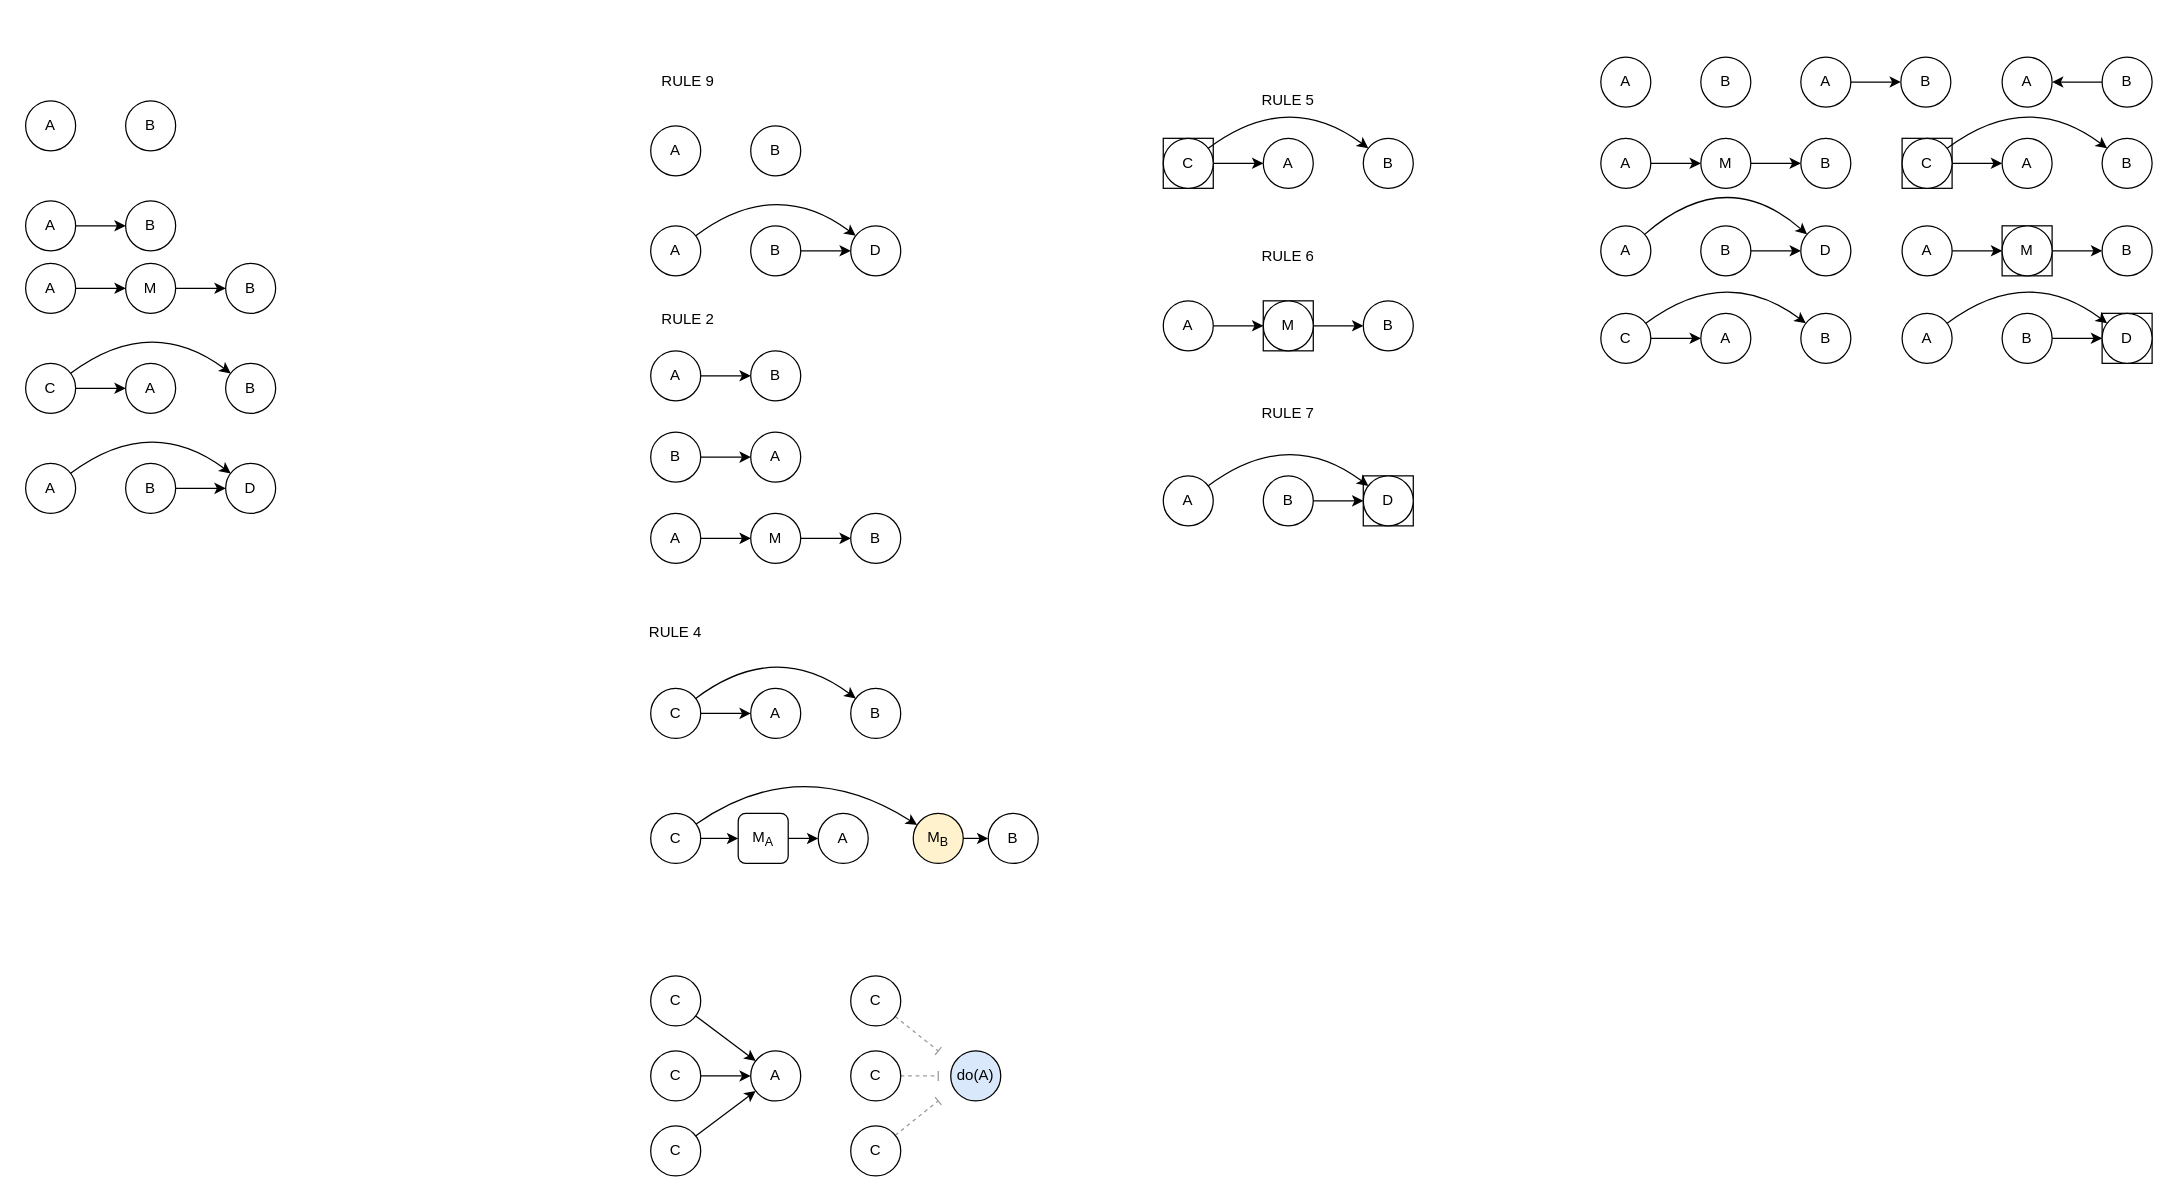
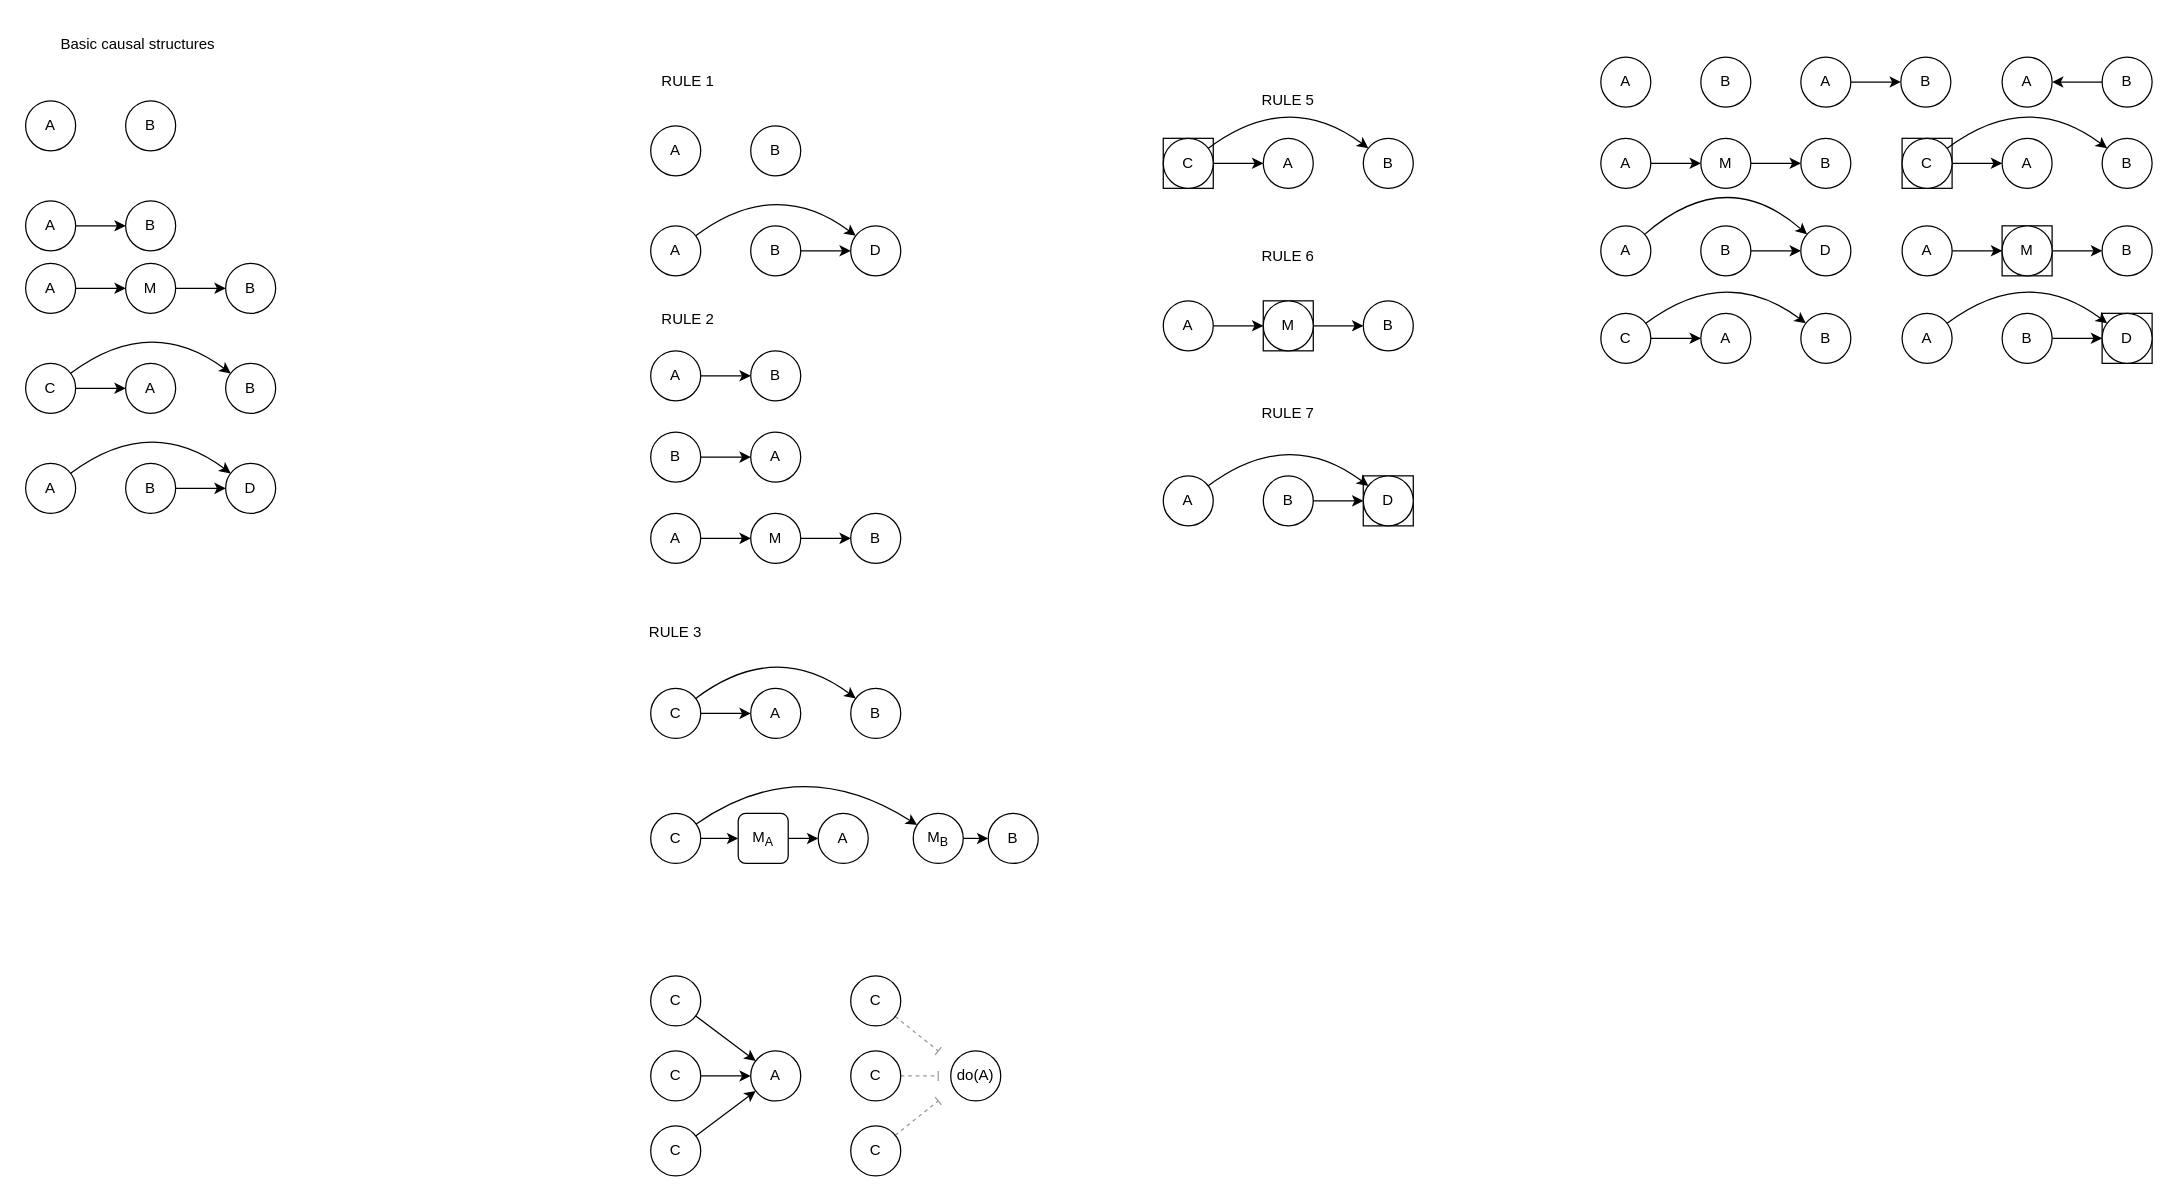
node "Basic causal structures": added
node "RULE 9": label "RULE 9" -> "RULE 1"
node "RULE 4": label "RULE 4" -> "RULE 3"
node "MB": fillcolor #fff2cc -> #ffffff
node "do(A)": fillcolor #dae8fc -> #ffffff
